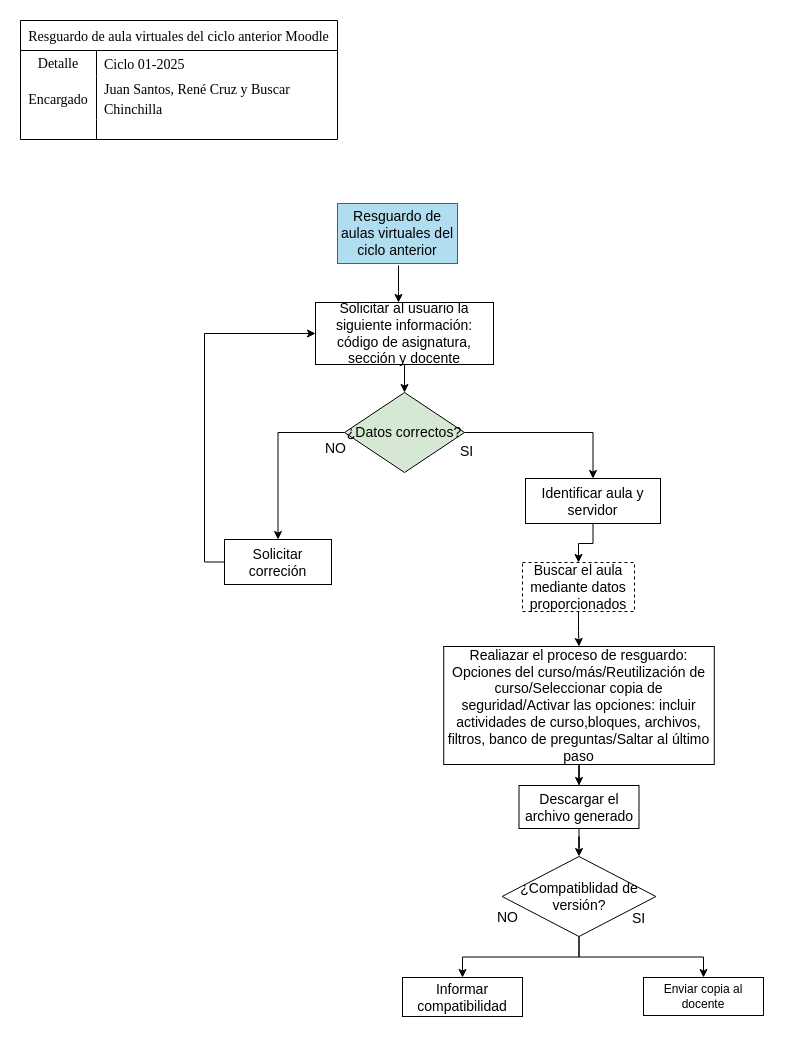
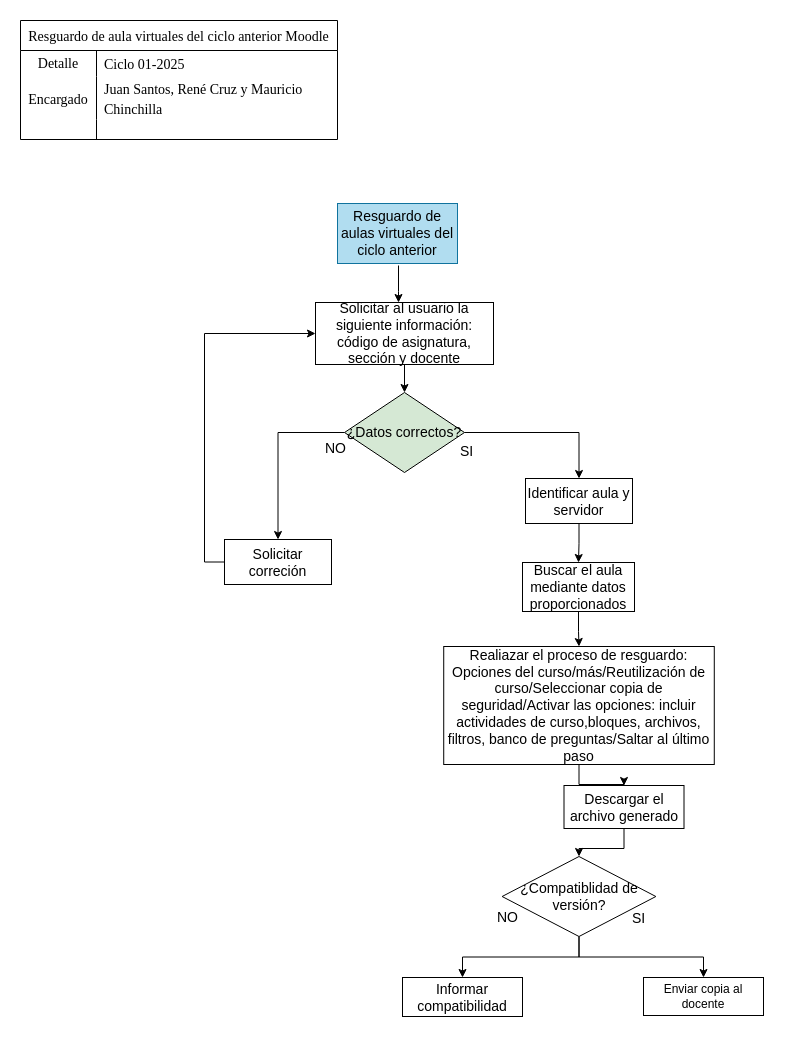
node "Juan Santos, René Cruz y Buscar Chinchilla": label "Juan Santos, René Cruz y Buscar Chinchilla" -> "Juan Santos, René Cruz y Mauricio Chinchilla"
node "Identificar aula y servidor": size 135x45 -> 107x45
node "Buscar el aula mediante datos proporcionados": style dashed -> solid
node "Descargar el archivo generado": moved (579, 807) -> (624, 807)
